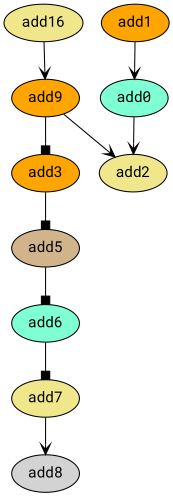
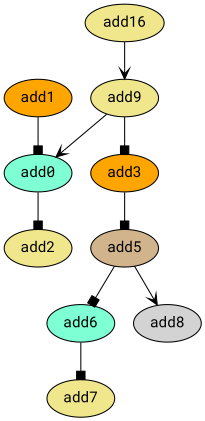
edge "add1" -> "add0": arrowhead vee -> box
node "add9": fillcolor orange -> khaki
edge "add0" -> "add2": arrowhead vee -> box
edge "add9" -> "add2": now "add9" -> "add0"
edge "add7" -> "add8": now "add5" -> "add8"
